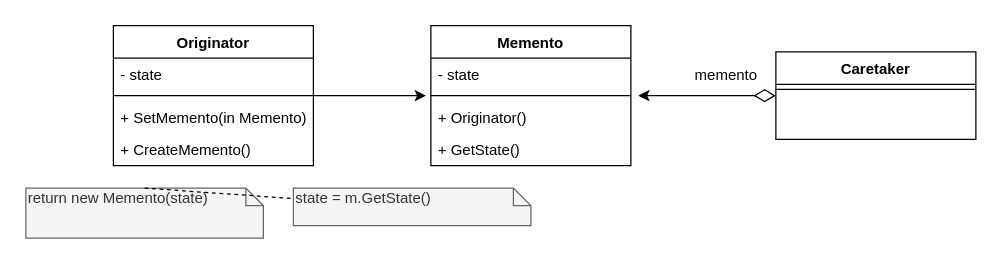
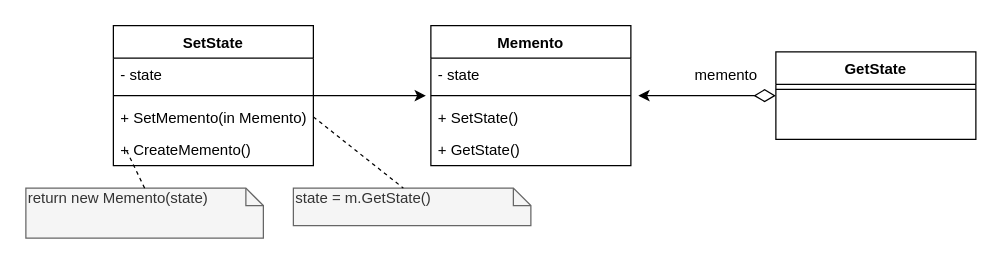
node "Originator": label "Originator" -> "SetState"
node "Caretaker": label "Caretaker" -> "GetState"
node "+ Originator()": label "+ Originator()" -> "+ SetState()"
edge "+ SetMemento(in Memento)" -- "state = m.GetState()": added
edge "state = m.GetState()" -- "return new Memento(state)": now "+ CreateMemento()" -- "return new Memento(state)"
